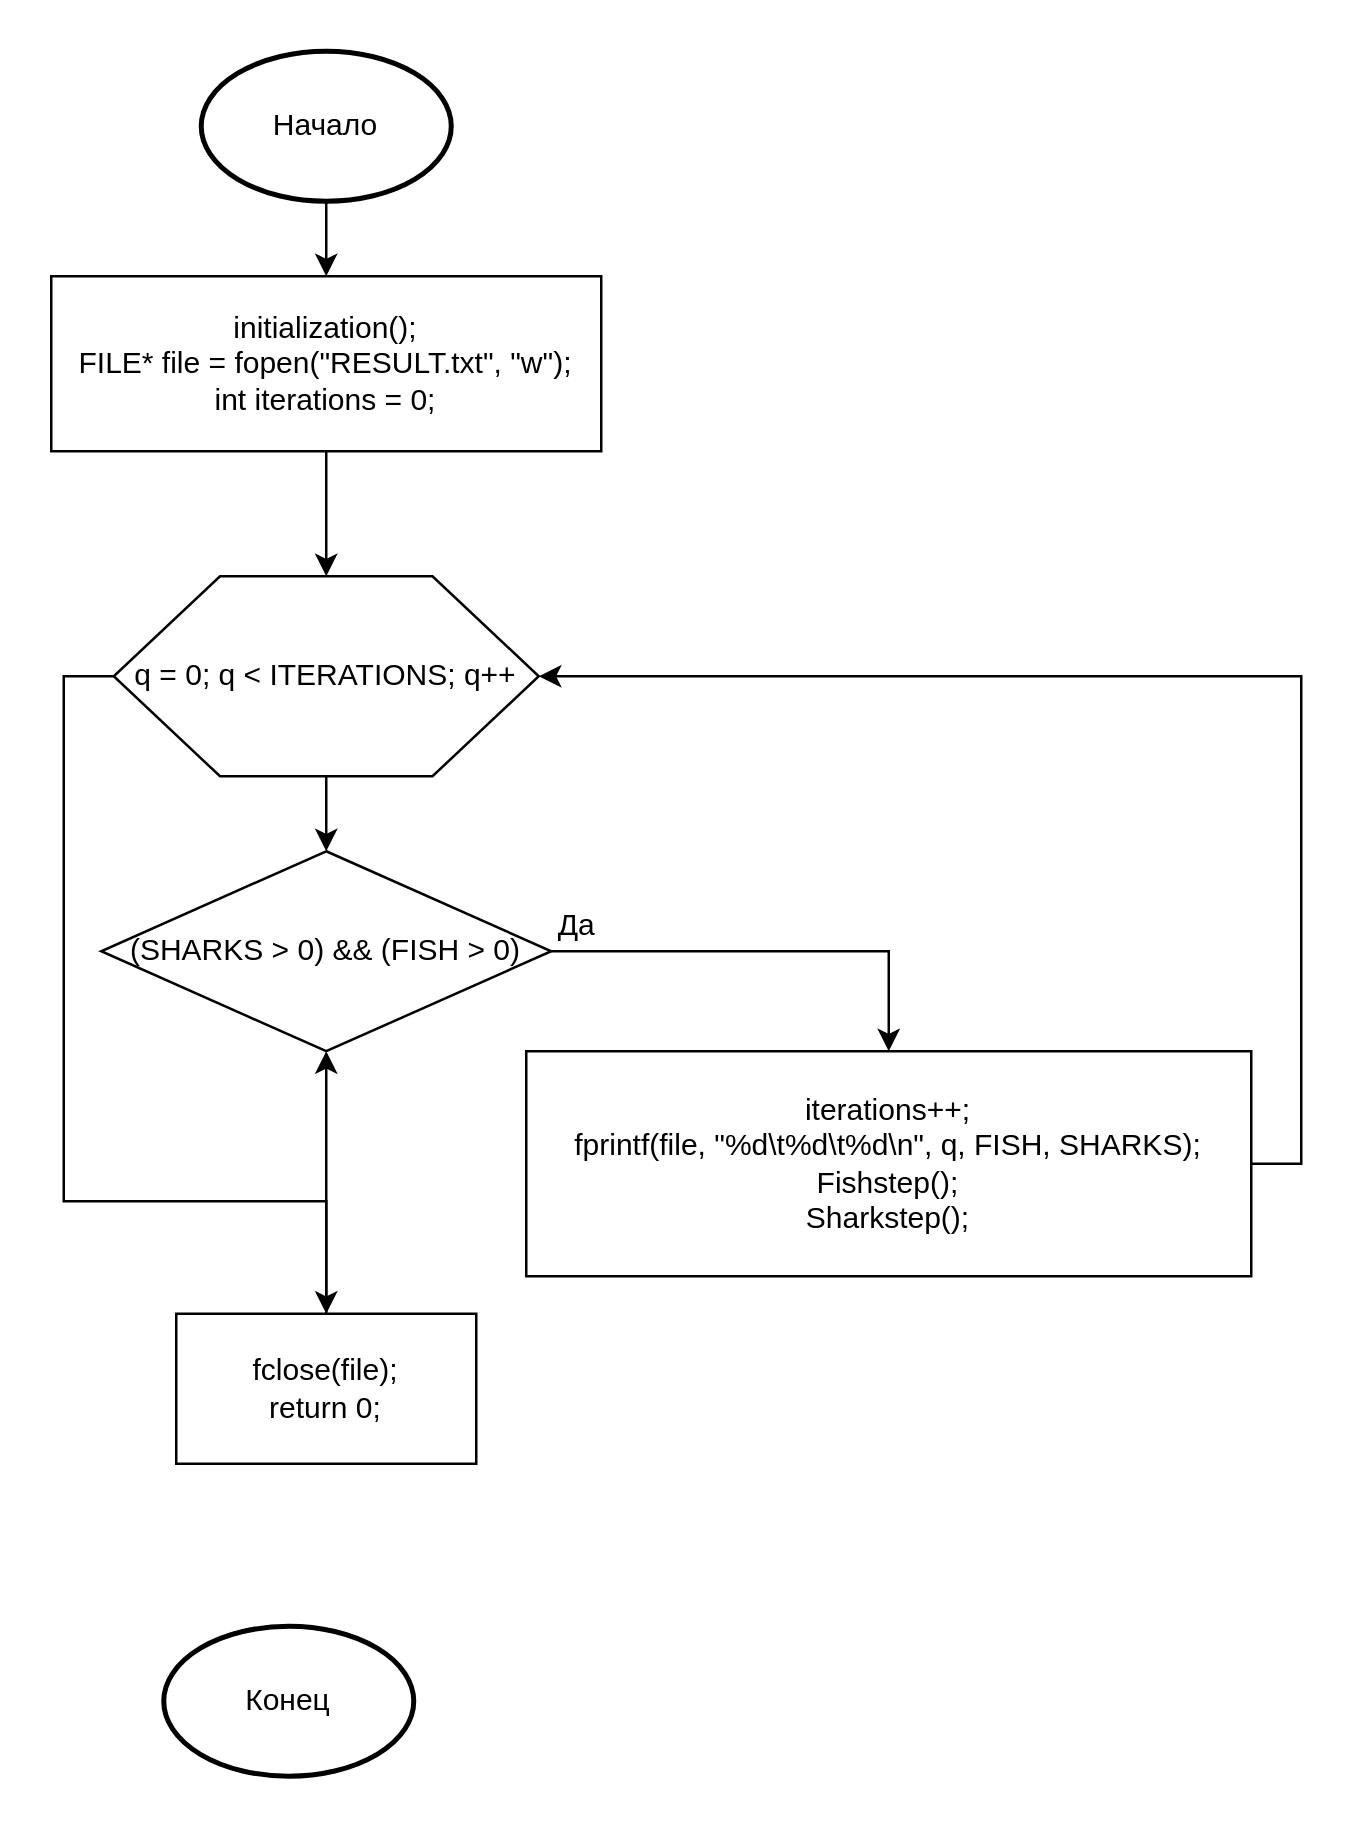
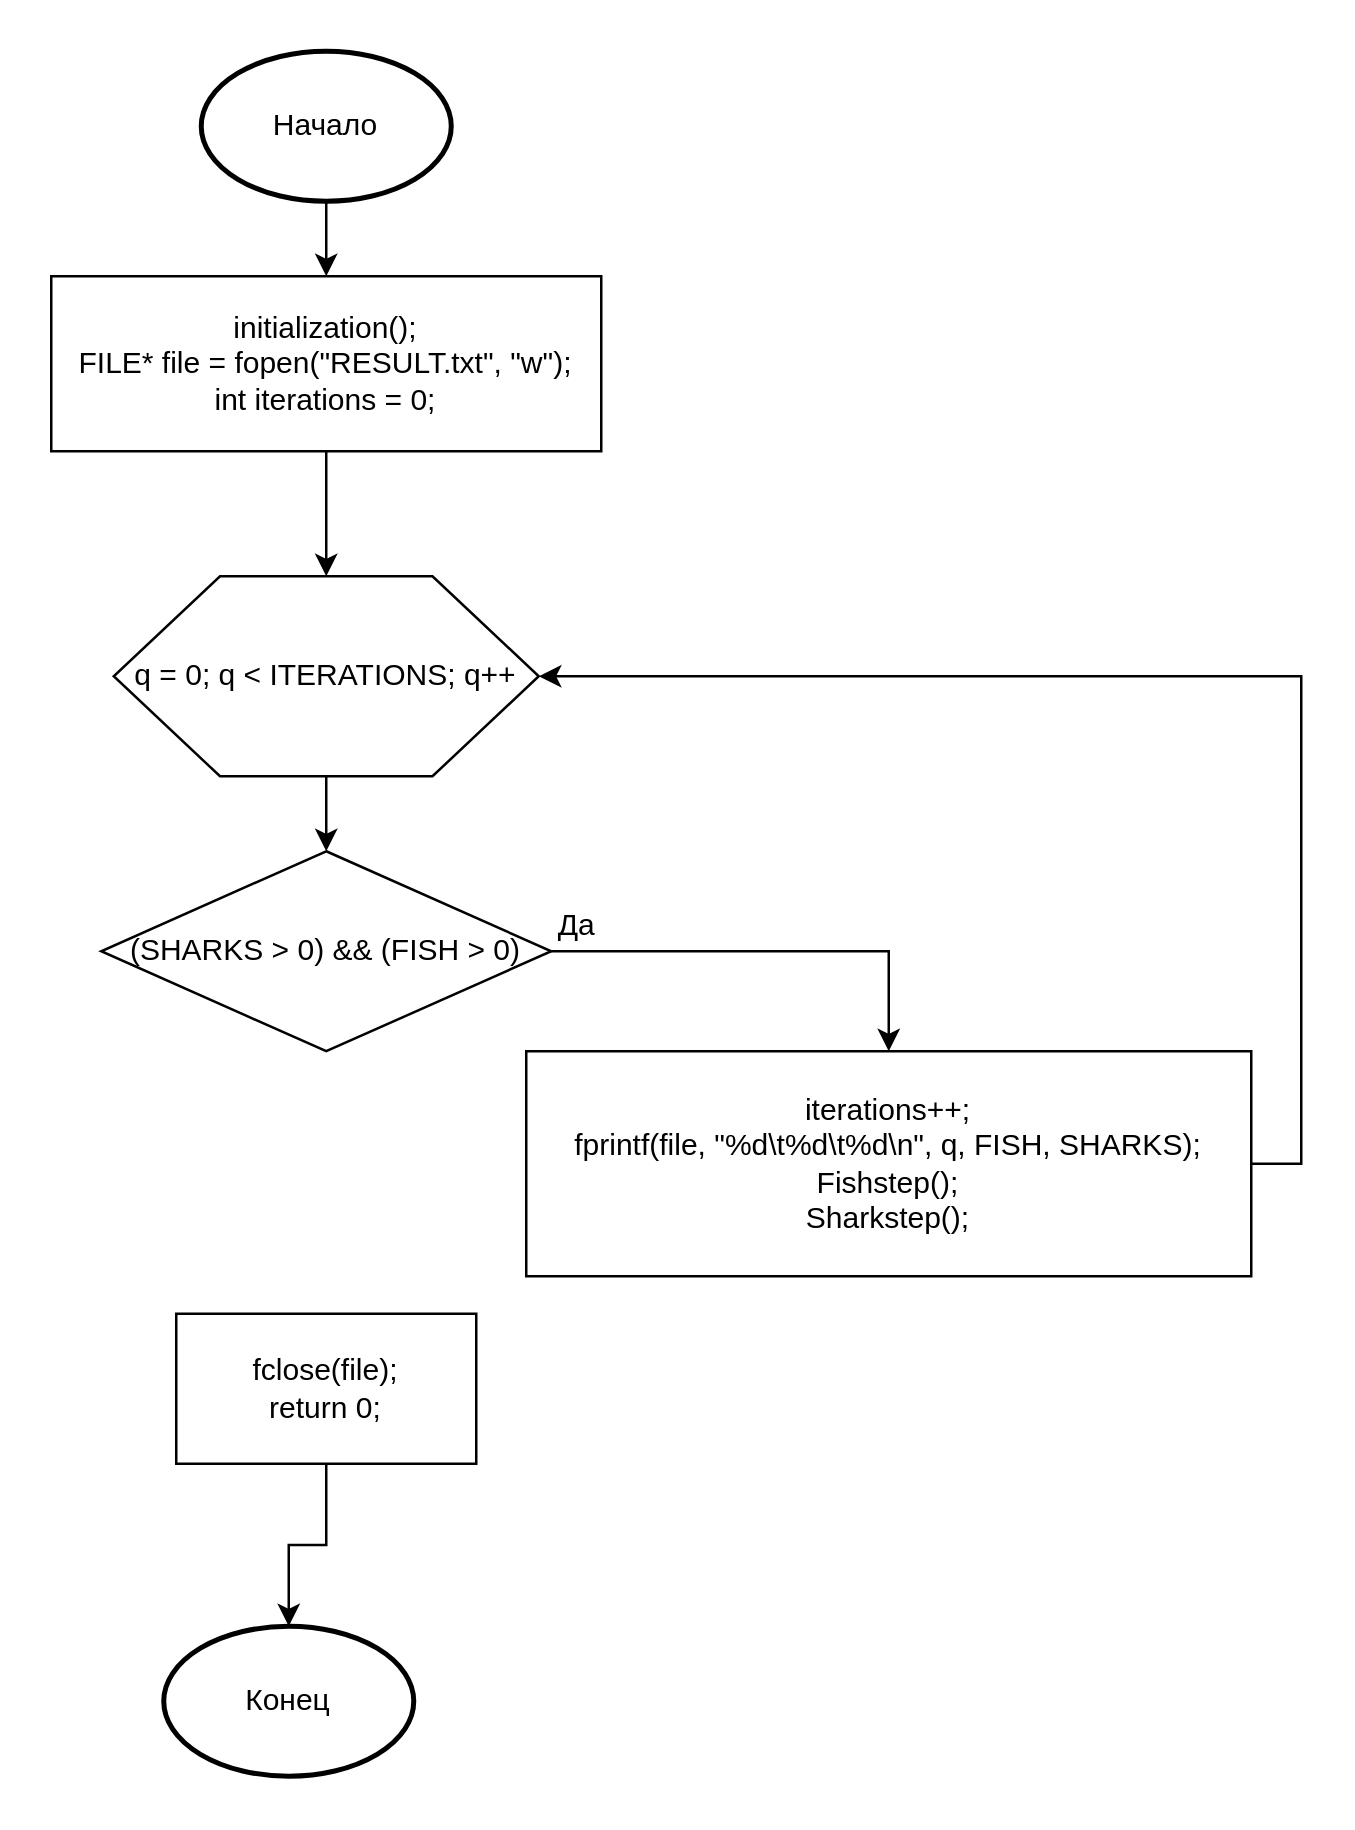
edge "q = 0; q < ITERATIONS; q++" -> "fclose(file); return 0;": removed
edge "fclose(file); return 0;" -> "(SHARKS > 0) && (FISH > 0)": now "fclose(file); return 0;" -> "Конец"
